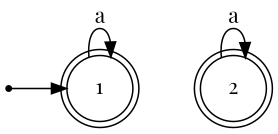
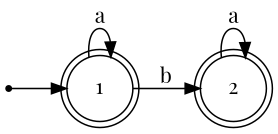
edge "1" -> "2": added, label "b"
